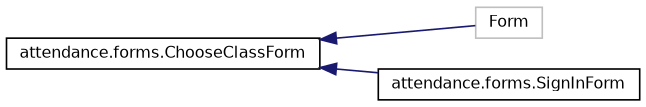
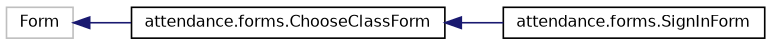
edge "Form" -> "attendance.forms.ChooseClassForm": reversed
